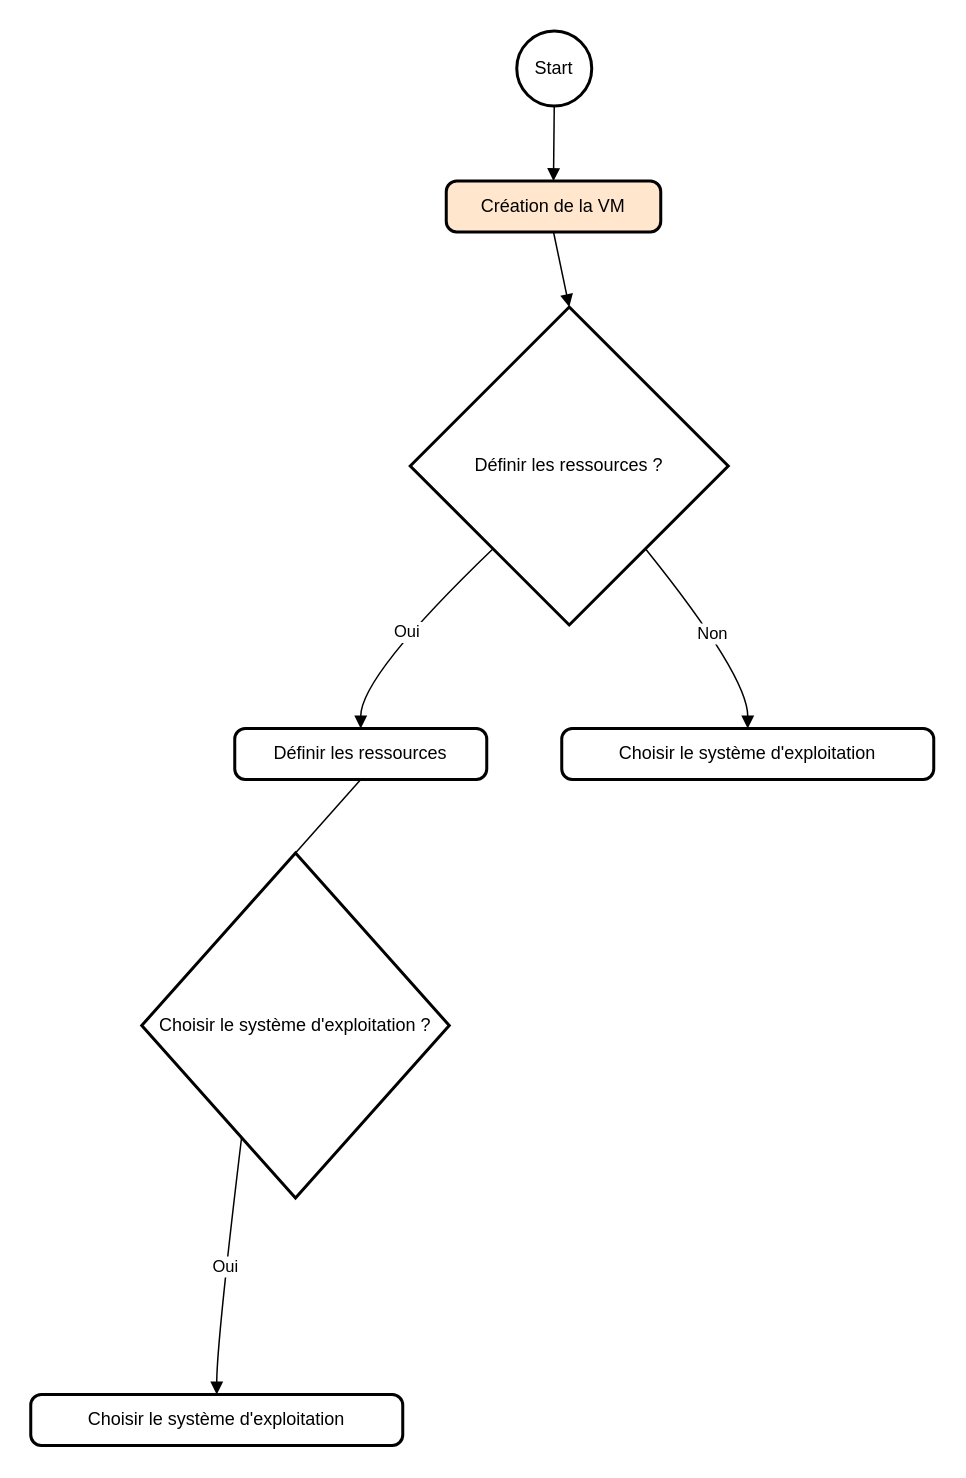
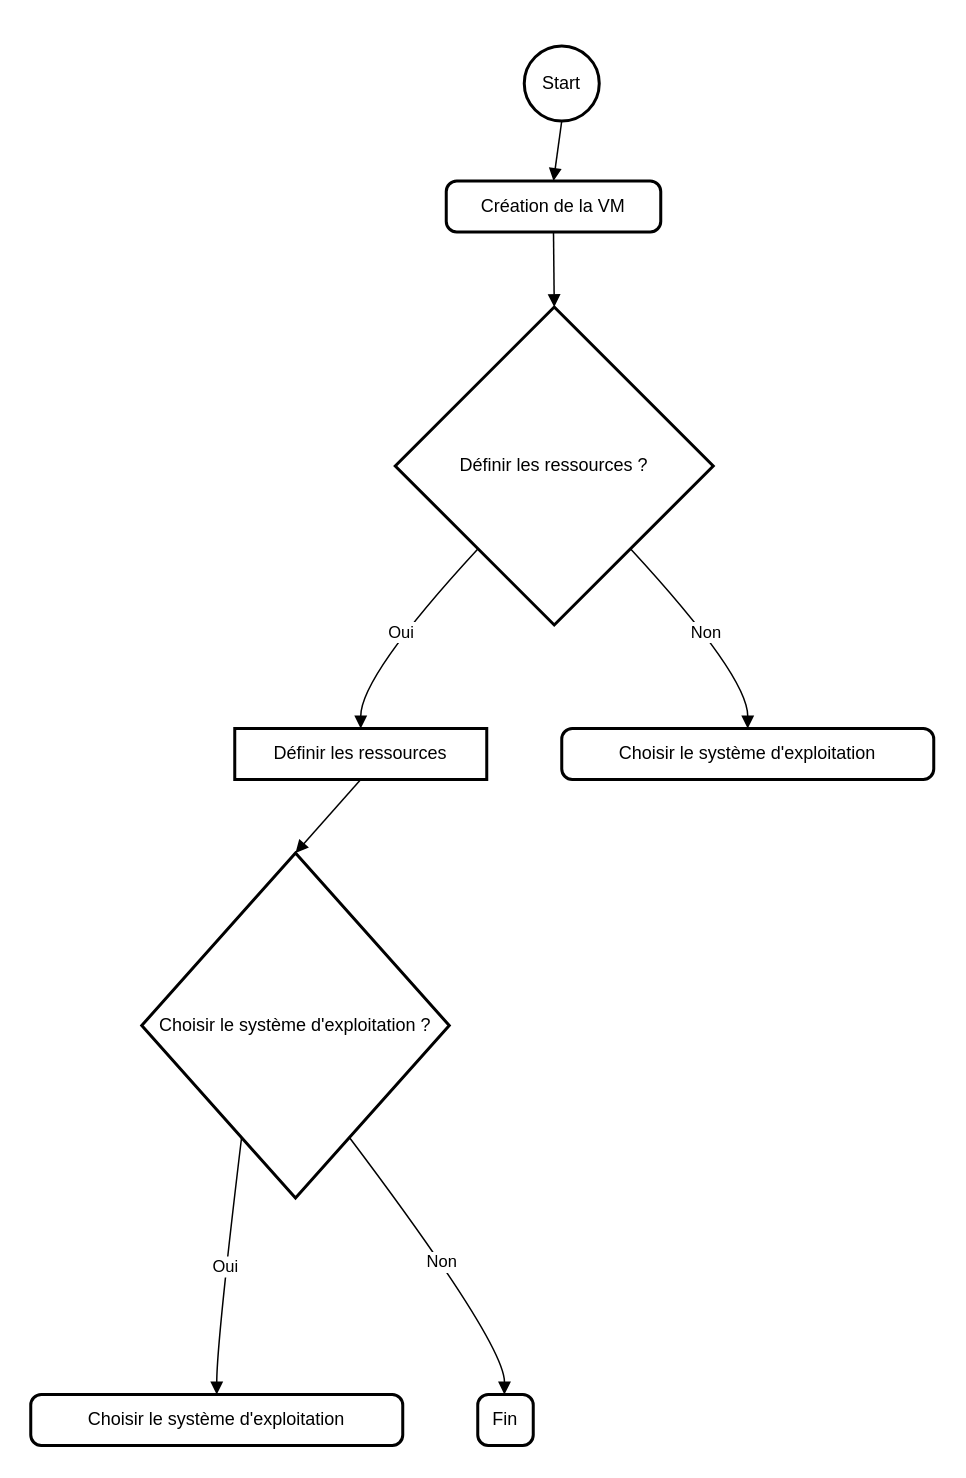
node "Start": moved (554, 68) -> (562, 83)
node "Création de la VM": fillcolor #ffe6cc -> #ffffff
node "Définir les ressources ?": moved (569, 466) -> (554, 466)
node "Définir les ressources": shape rounded rectangle -> rectangle
edge "Définir les ressources" -- "Choisir le système d'exploitation ?": arrowhead none -> block
edge "Choisir le système d'exploitation ?" -> "Fin": added, label "Non"
node "Fin": added
